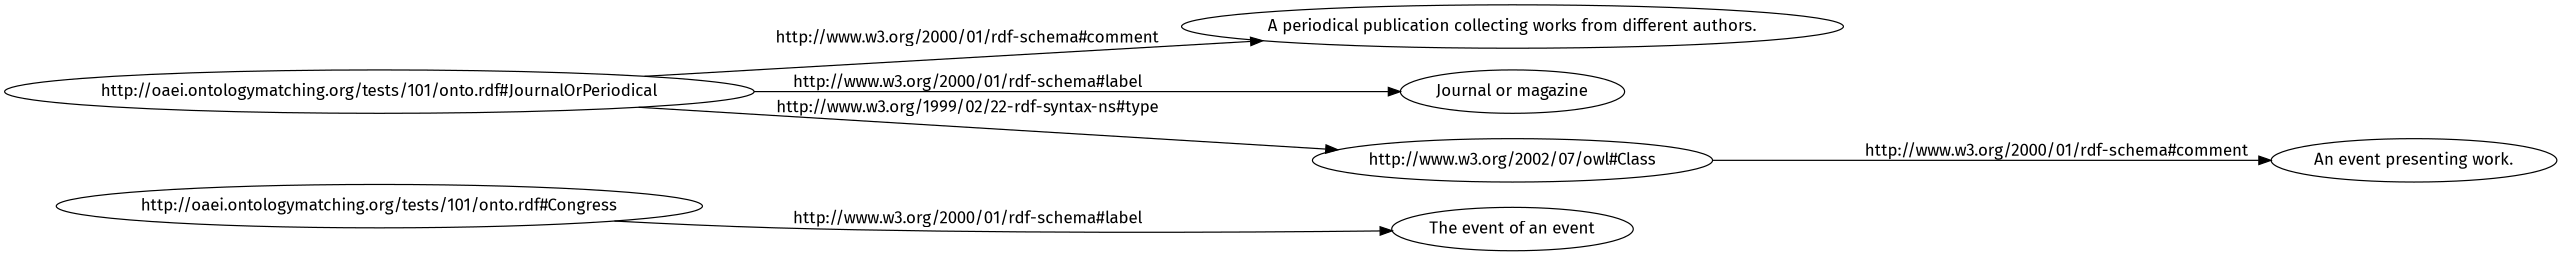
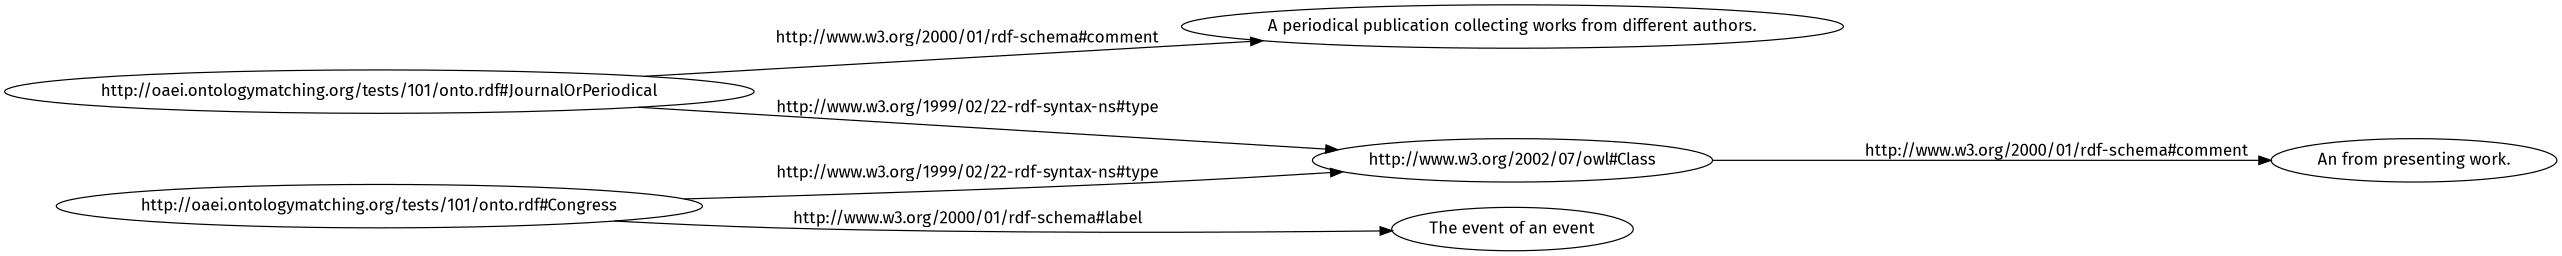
node "Journal or magazine": removed
node "An event presenting work.": label "An event presenting work." -> "An from presenting work."
edge "http://oaei.ontologymatching.org/tests/101/onto.rdf#Congress" -> "http://www.w3.org/2002/07/owl#Class": added, label "http://www.w3.org/1999/02/22-rdf-syntax-ns#type"
